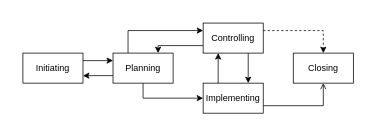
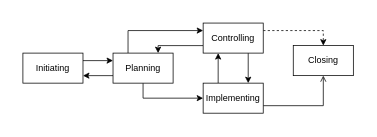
node "Closing": moved (323, 68) -> (323, 60)
